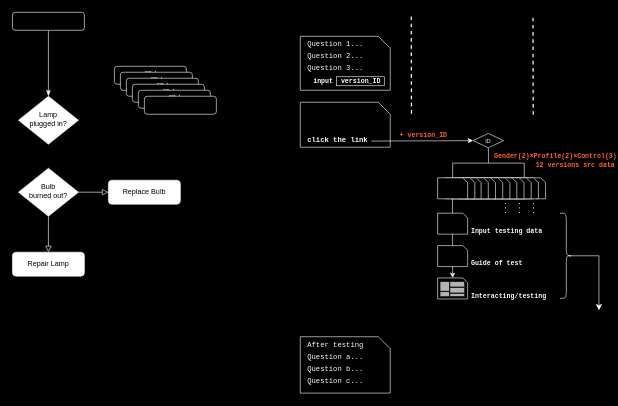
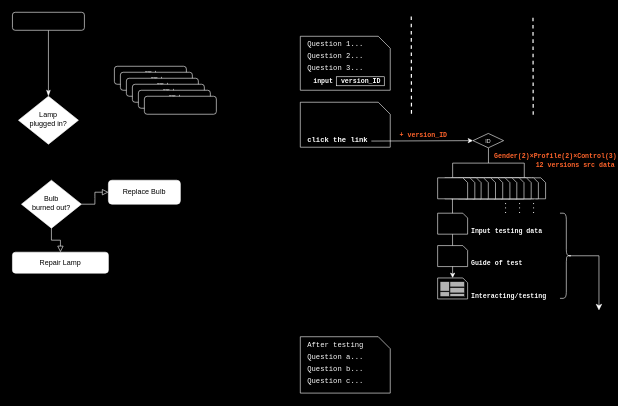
node "Bulb burned out?": moved (48, 192) -> (51, 204)
node "Repair Lamp": size 72x24 -> 96x21
